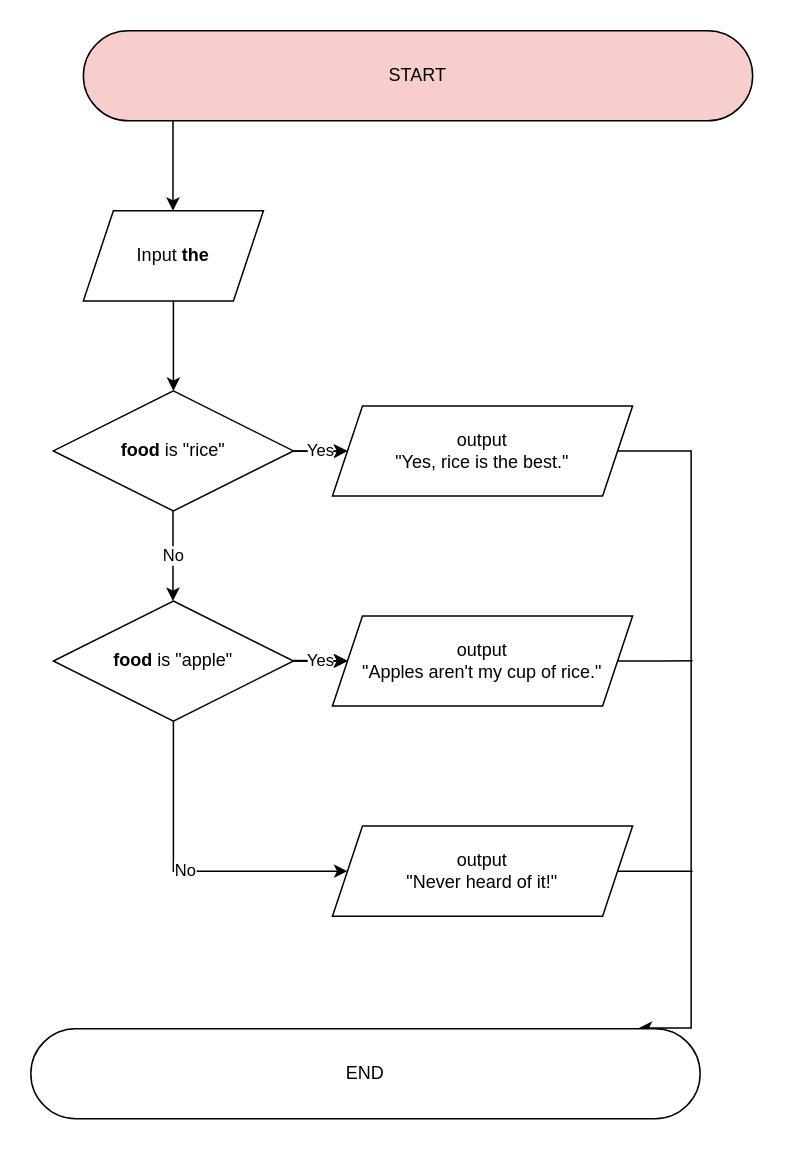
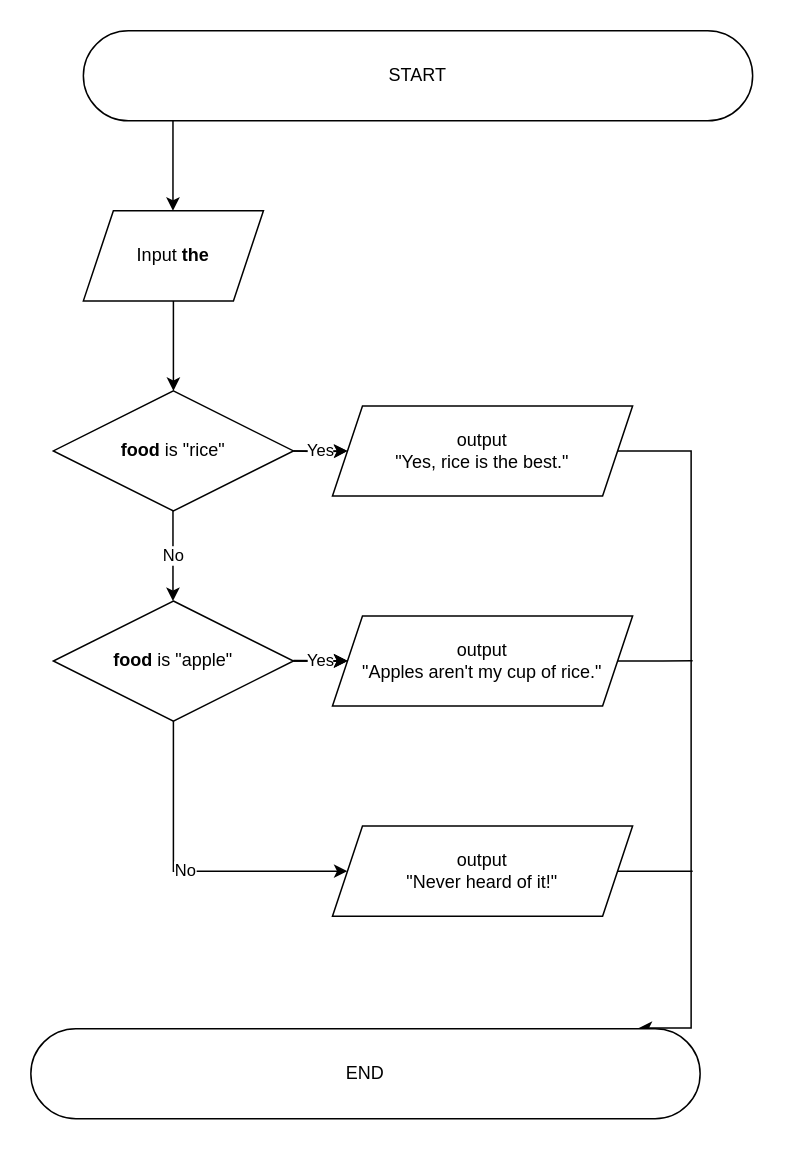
node "START": fillcolor #f8cecc -> #ffffff
